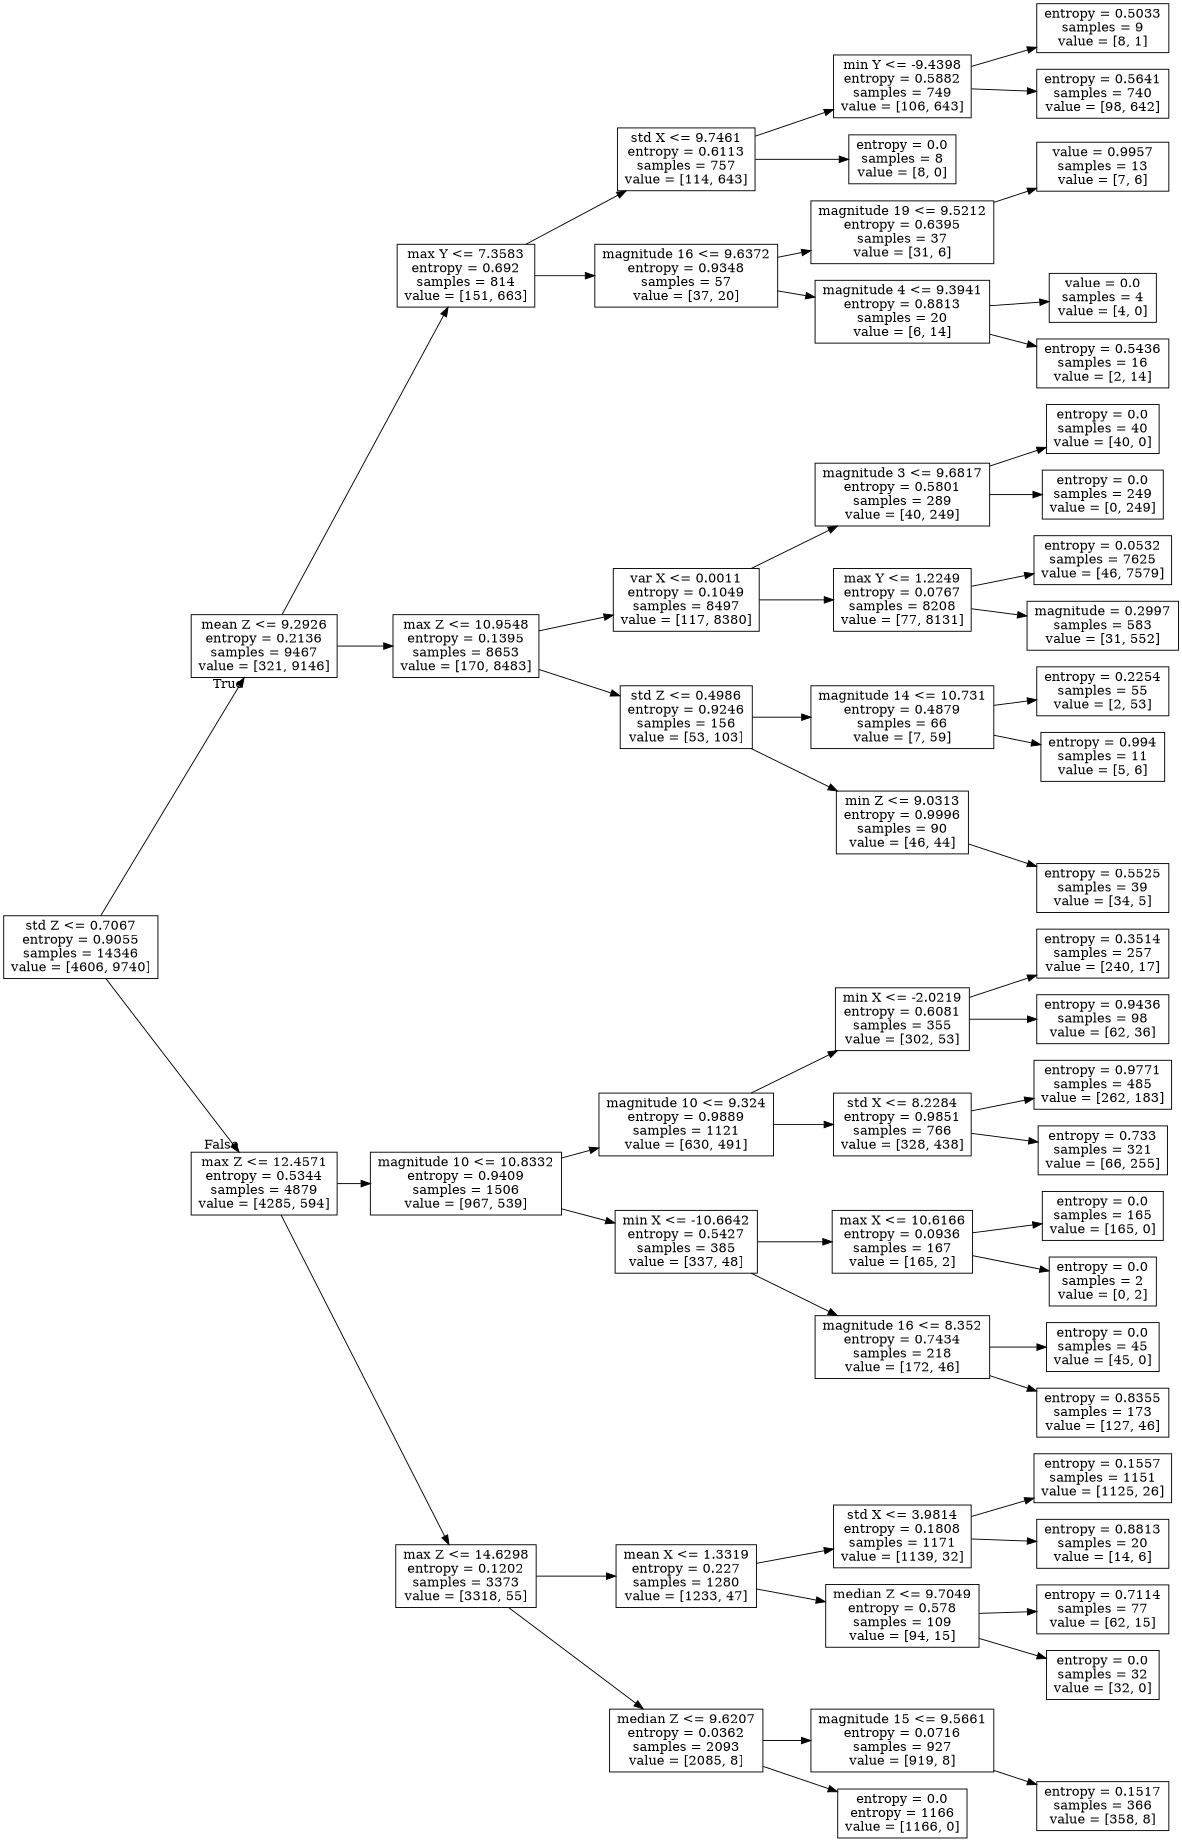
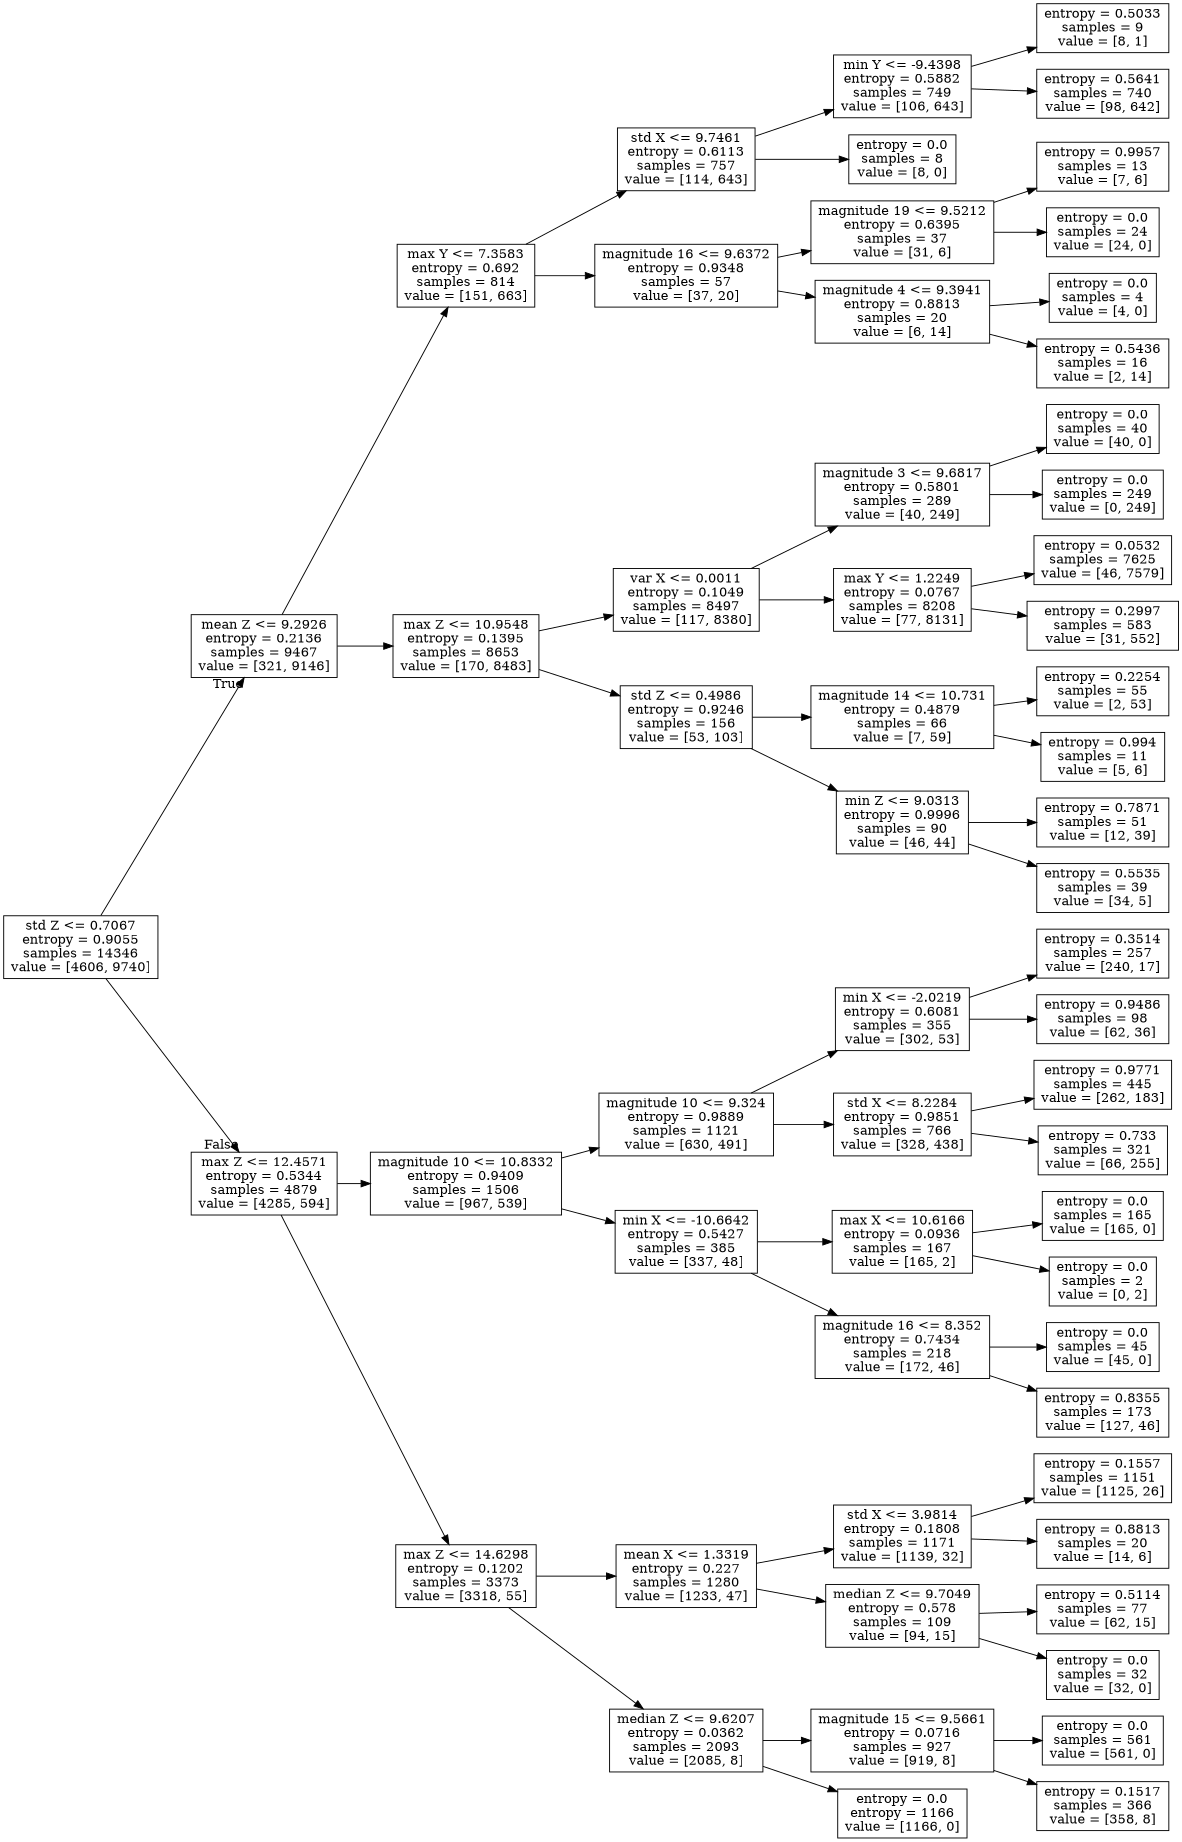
node "value = 0.9957 samples = 13 value = [7, 6]": label "value = 0.9957 samples = 13 value = [7, 6]" -> "entropy = 0.9957 samples = 13 value = [7, 6]"
node "entropy = 0.0 samples = 24 value = [24, 0]": added
node "value = 0.0 samples = 4 value = [4, 0]": label "value = 0.0 samples = 4 value = [4, 0]" -> "entropy = 0.0 samples = 4 value = [4, 0]"
node "magnitude = 0.2997 samples = 583 value = [31, 552]": label "magnitude = 0.2997 samples = 583 value = [31, 552]" -> "entropy = 0.2997 samples = 583 value = [31, 552]"
node "entropy = 0.7871 samples = 51 value = [12, 39]": added
node "entropy = 0.5525 samples = 39 value = [34, 5]": label "entropy = 0.5525 samples = 39 value = [34, 5]" -> "entropy = 0.5535 samples = 39 value = [34, 5]"
node "entropy = 0.9436 samples = 98 value = [62, 36]": label "entropy = 0.9436 samples = 98 value = [62, 36]" -> "entropy = 0.9486 samples = 98 value = [62, 36]"
node "entropy = 0.9771 samples = 485 value = [262, 183]": label "entropy = 0.9771 samples = 485 value = [262, 183]" -> "entropy = 0.9771 samples = 445 value = [262, 183]"
node "entropy = 0.7114 samples = 77 value = [62, 15]": label "entropy = 0.7114 samples = 77 value = [62, 15]" -> "entropy = 0.5114 samples = 77 value = [62, 15]"
node "entropy = 0.0 samples = 561 value = [561, 0]": added
